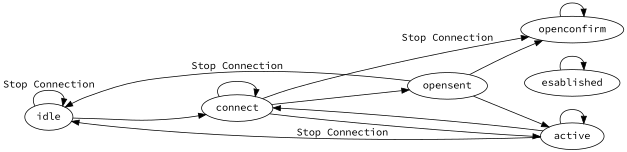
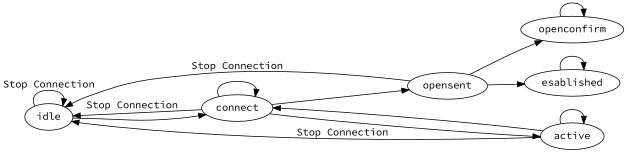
edge "connect" -> "openconfirm": now "connect" -> "idle"
edge "opensent" -> "active": now "opensent" -> "esablished"
